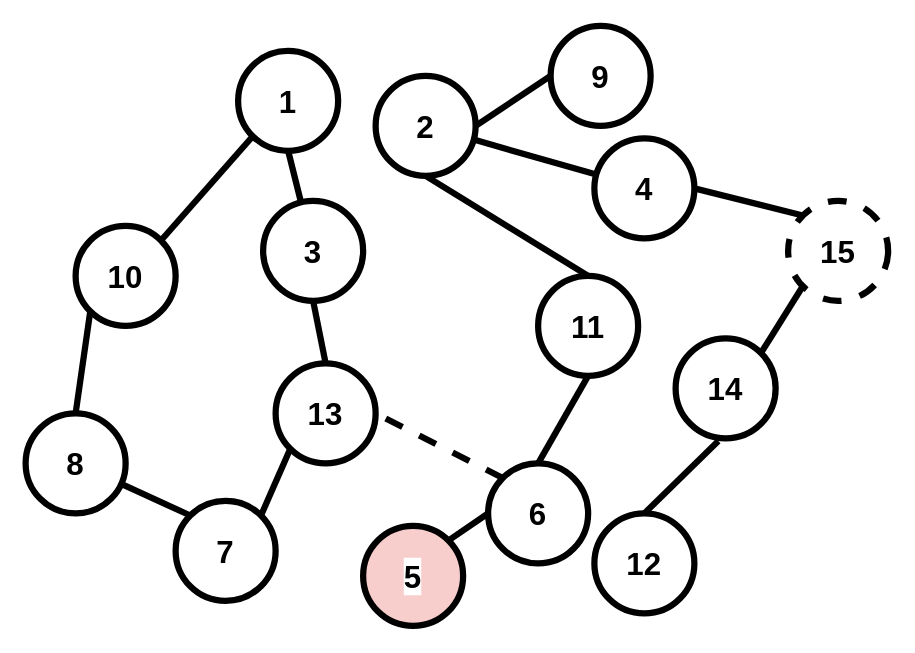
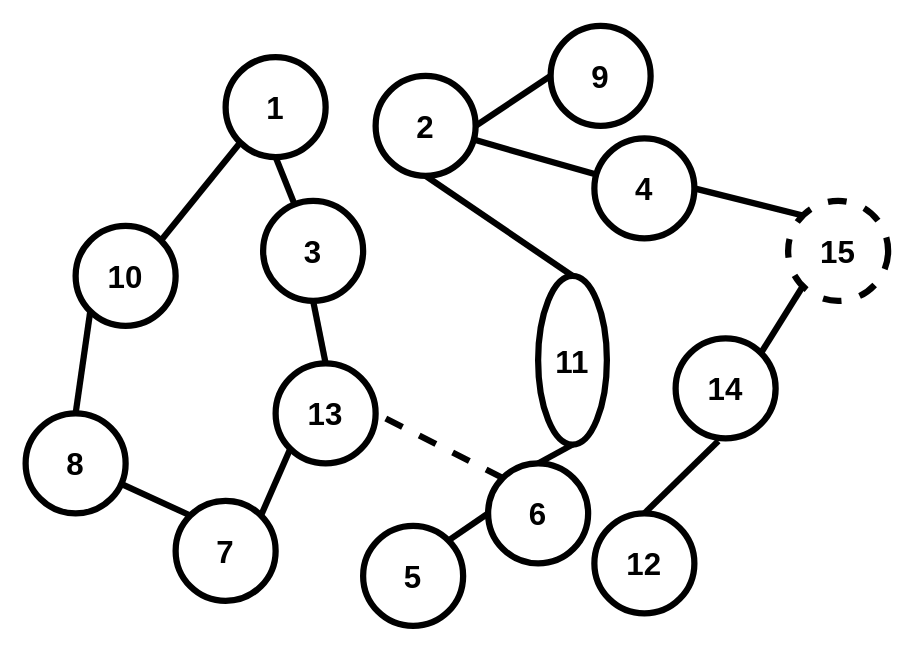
node "1": moved (288, 101) -> (276, 107)
node "11": size 100x100 -> 69x169
node "5": fillcolor #f8cecc -> #ffffff
